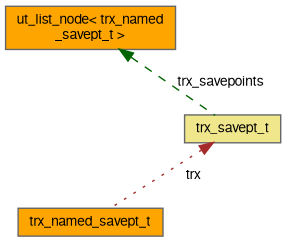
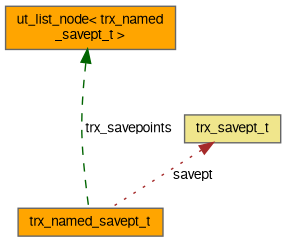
edge "trx_savept_t" -> "ut_list_node< trx_named _savept_t >": now "trx_named_savept_t" -> "ut_list_node< trx_named _savept_t >"
edge "trx_named_savept_t" -> "trx_savept_t": label " trx" -> " savept"
